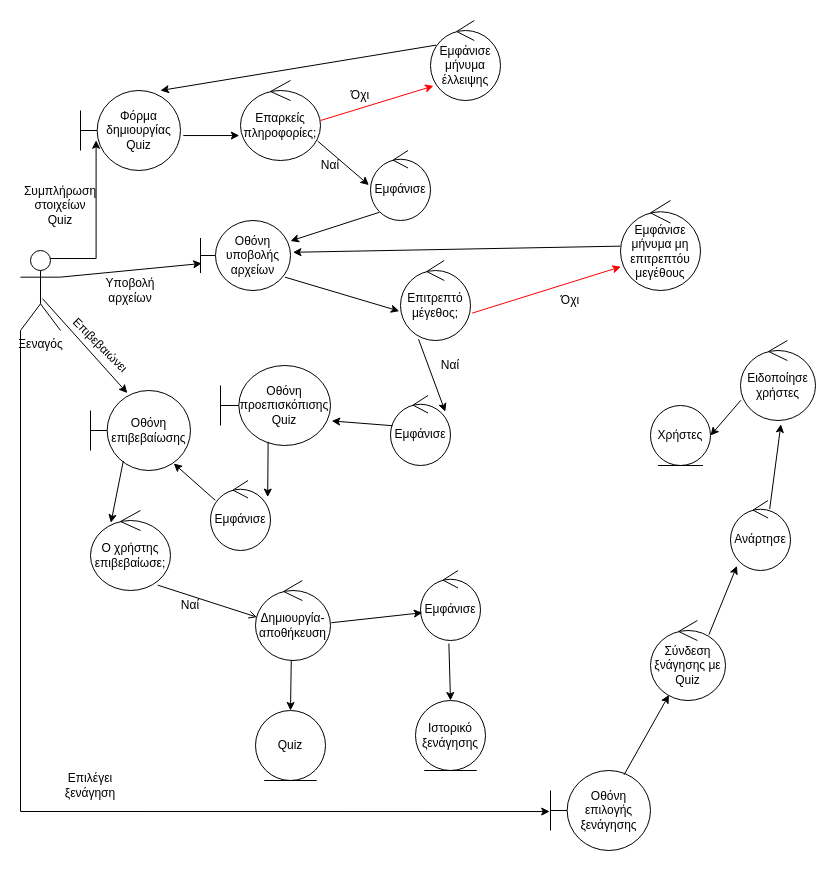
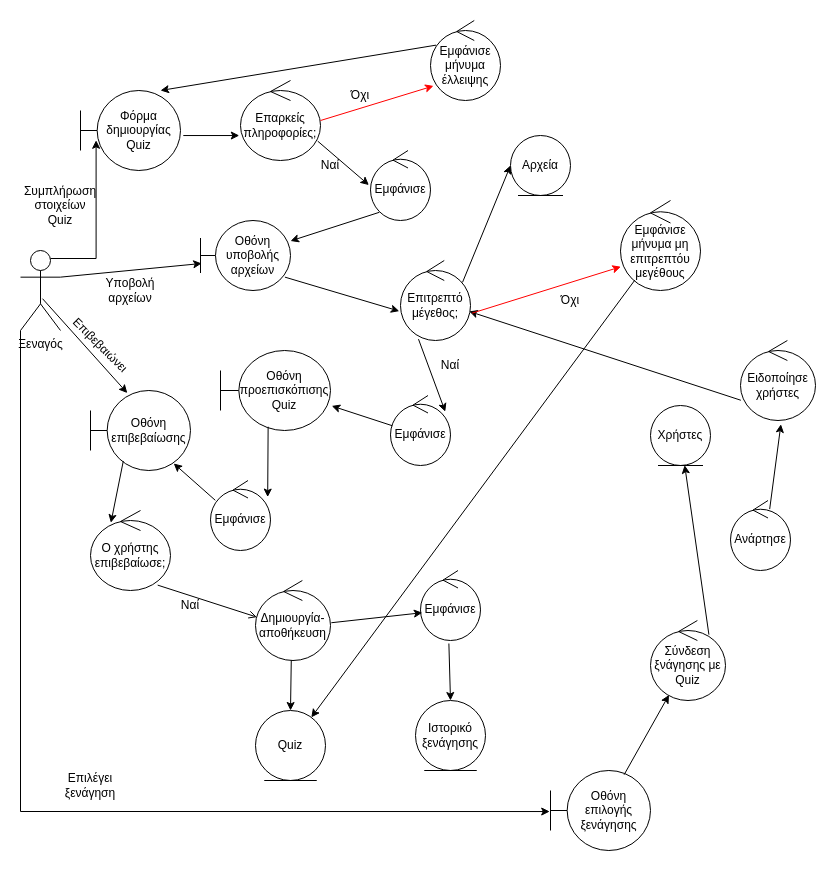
node "Αρχεία": added
edge "Επιτρεπτό μέγεθος;" -> "Αρχεία": added
edge "Εμφάνισε μήνυμα μη επιτρεπτόυ μεγέθους" -> "Οθόνη υποβολής αρχείων": now "Εμφάνισε μήνυμα μη επιτρεπτόυ μεγέθους" -> "Quiz"
node "Οθόνη προεπισκόπισης Quiz": moved (276, 406) -> (276, 391)
edge "Ειδοποίησε χρήστες" -> "Χρήστες": now "Ειδοποίησε χρήστες" -> "Επιτρεπτό μέγεθος;"
edge "Σύνδεση ξνάγησης με Quiz" -> "Ανάρτησε": now "Σύνδεση ξνάγησης με Quiz" -> "Χρήστες"
